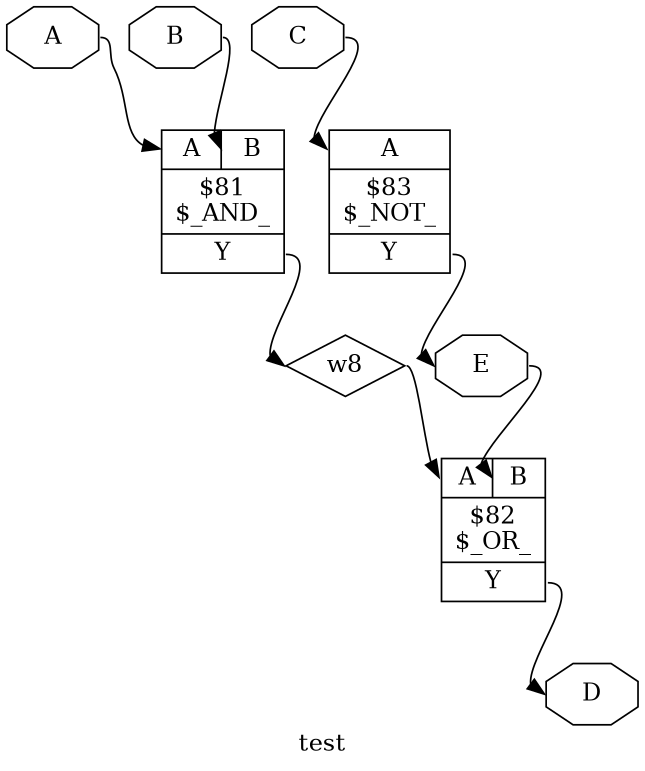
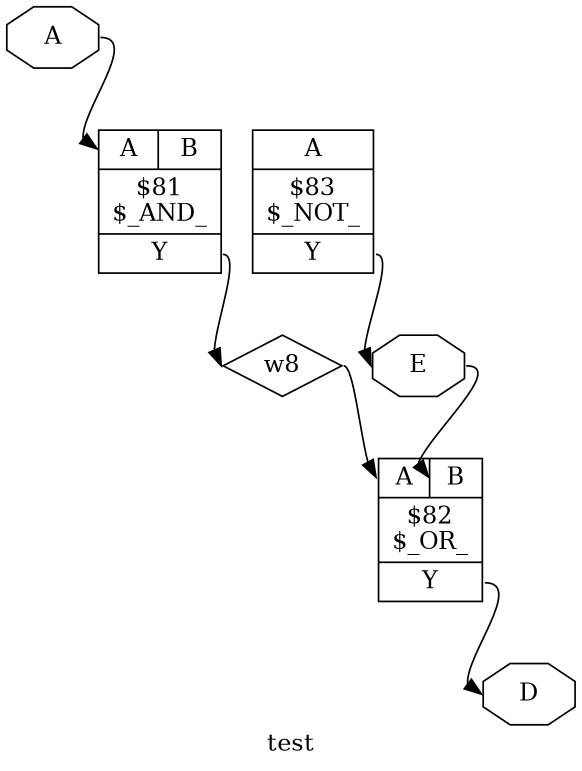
node "B": removed
node "C": removed
